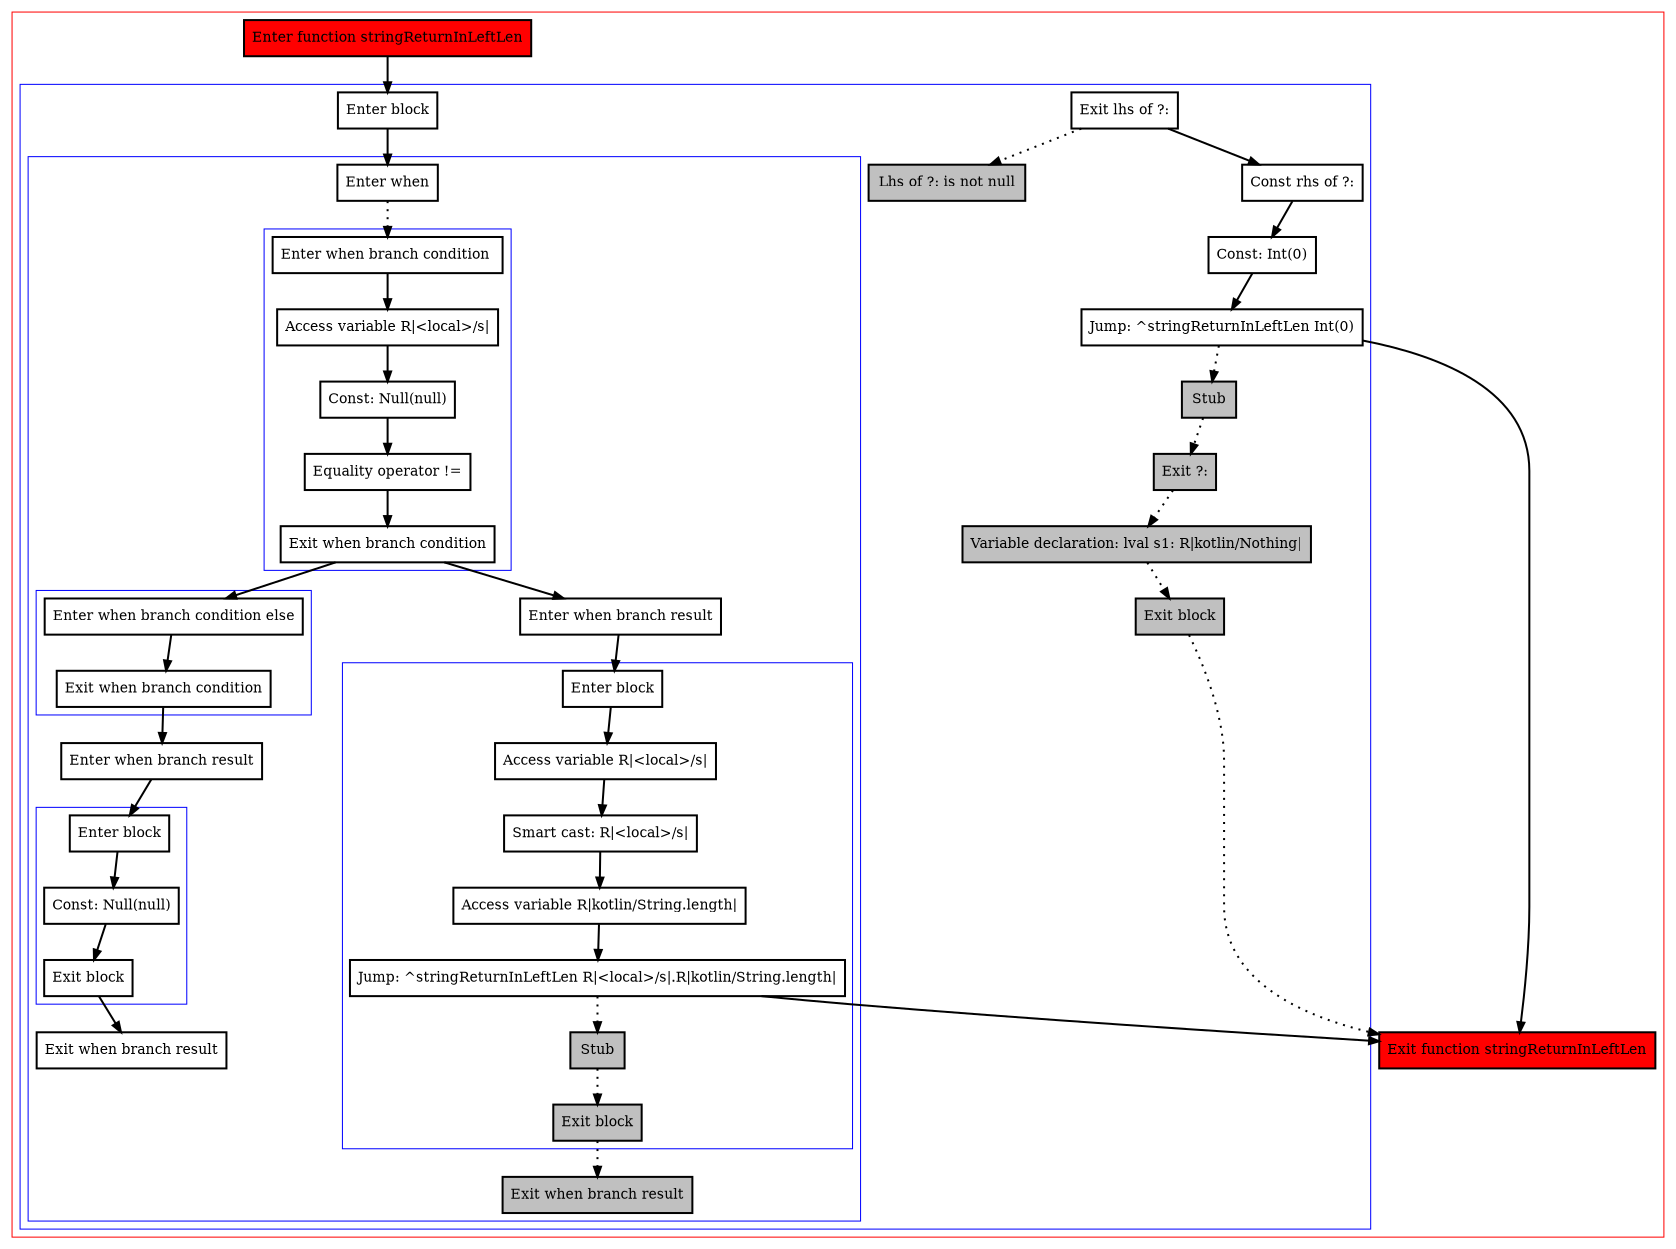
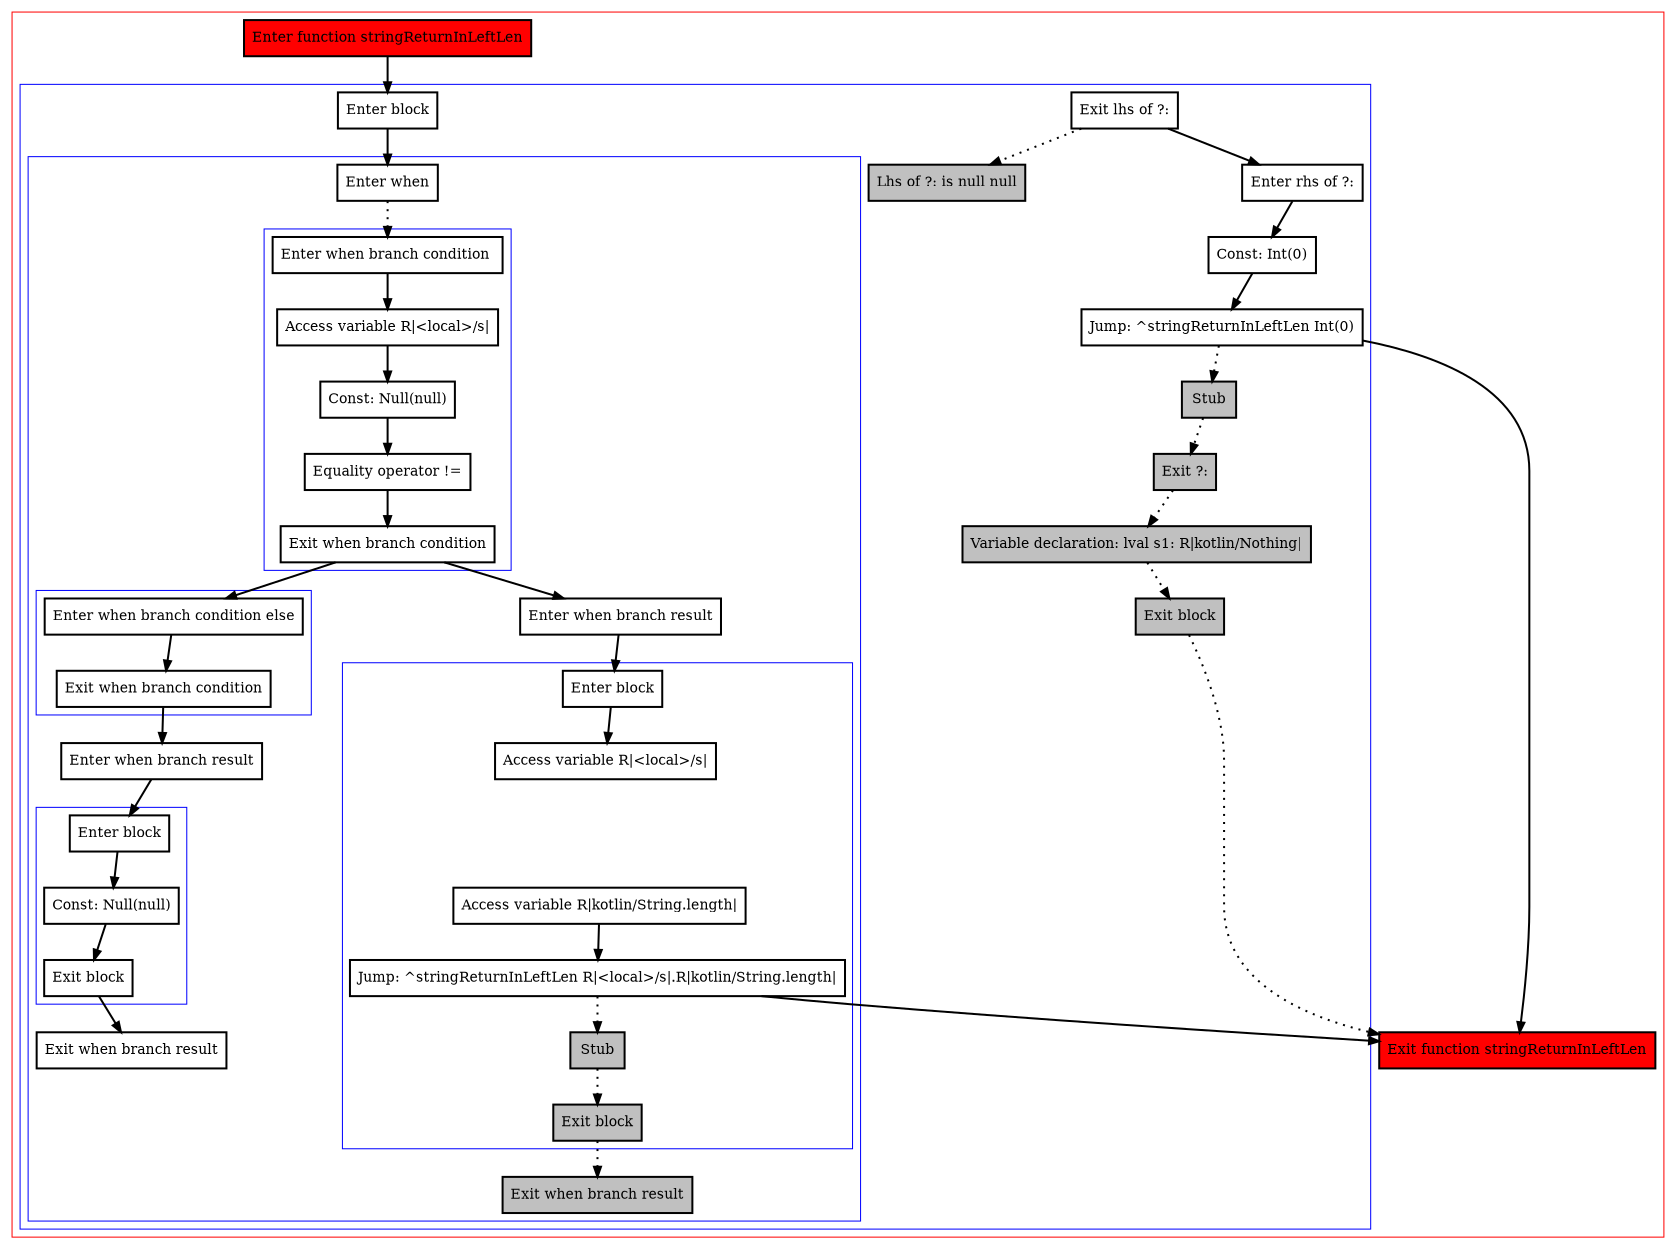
node "Lhs of ?: is not null": label "Lhs of ?: is not null" -> "Lhs of ?: is null null"
node "Const rhs of ?:": label "Const rhs of ?:" -> "Enter rhs of ?:"
node "Smart cast: R|<local>/s|": removed
